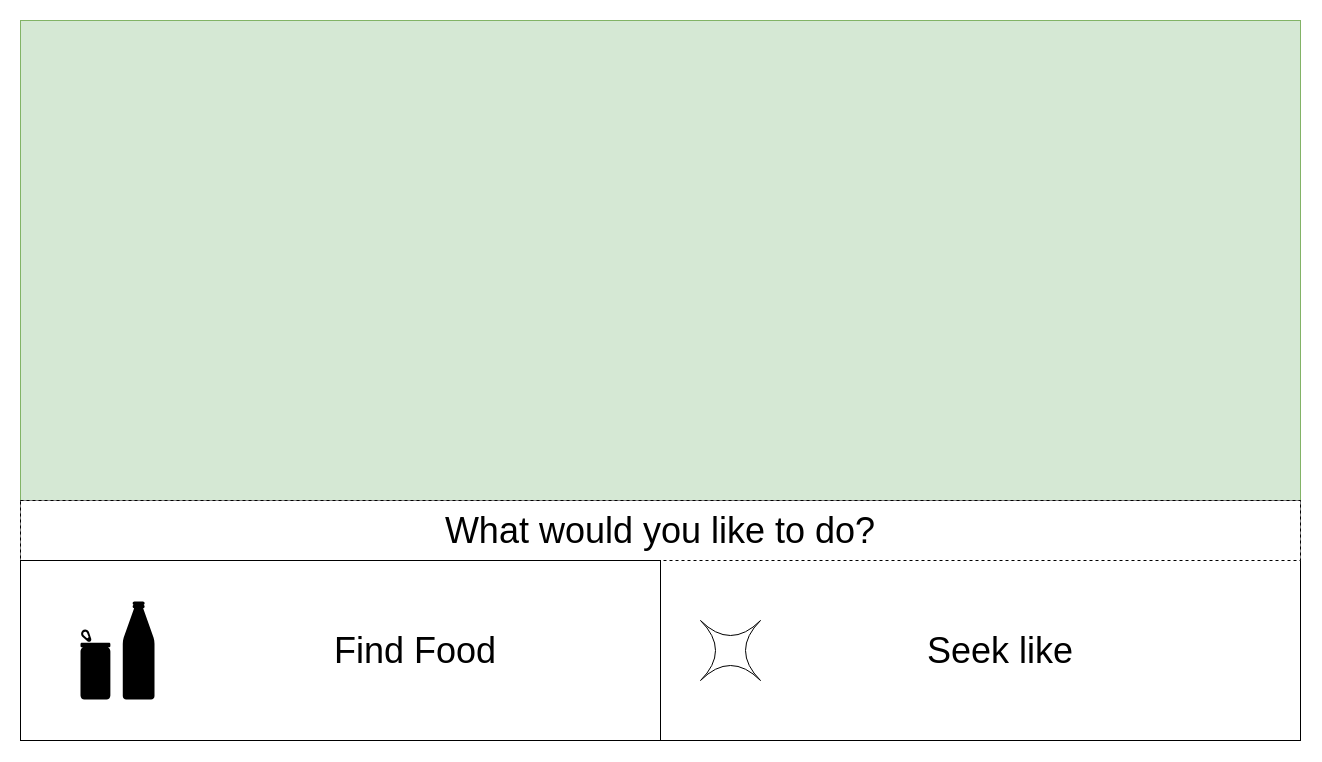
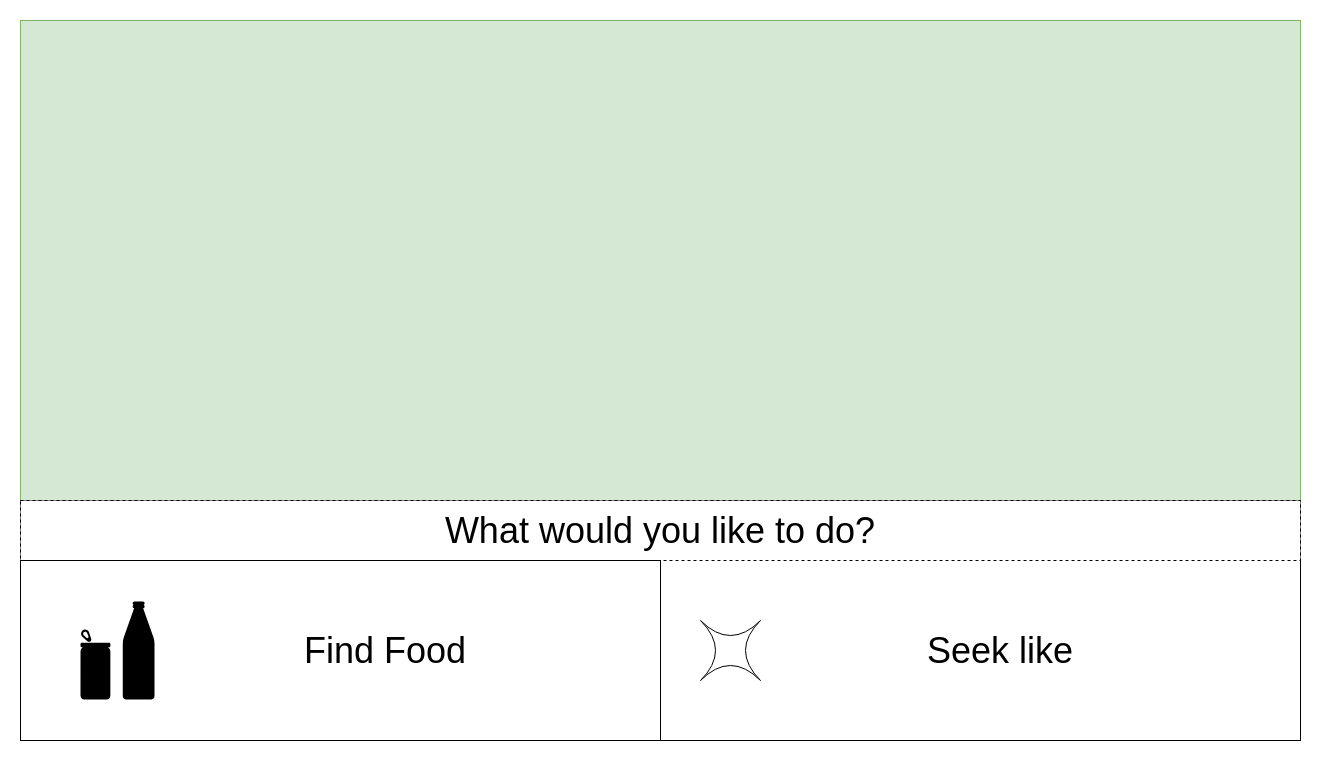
node "Find Food": moved (416, 651) -> (386, 651)
